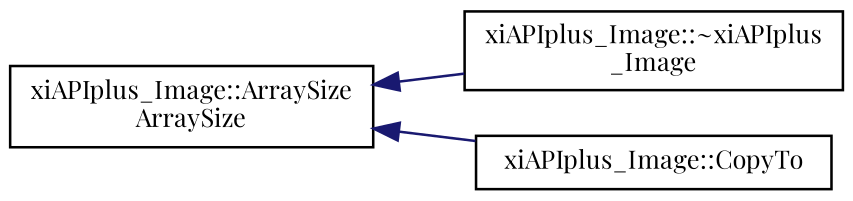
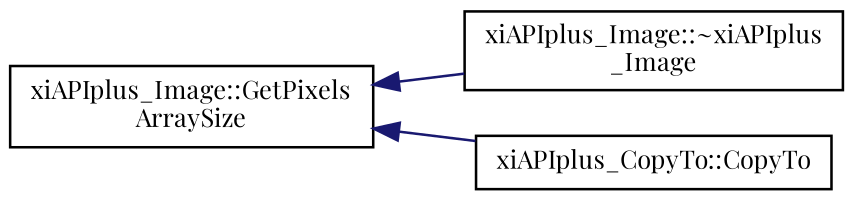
node "xiAPIplus_Image::ArraySize ArraySize": label "xiAPIplus_Image::ArraySize ArraySize" -> "xiAPIplus_Image::GetPixels ArraySize"
node "xiAPIplus_Image::CopyTo": label "xiAPIplus_Image::CopyTo" -> "xiAPIplus_CopyTo::CopyTo"
